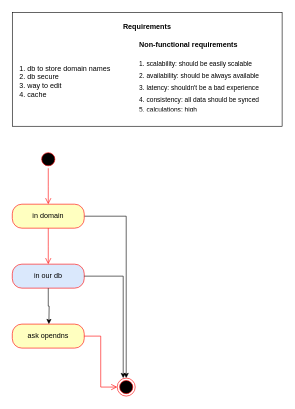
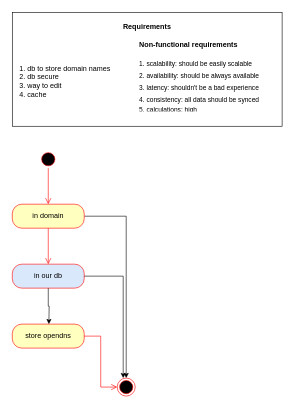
node "ask opendns": label "ask opendns" -> "store opendns"
